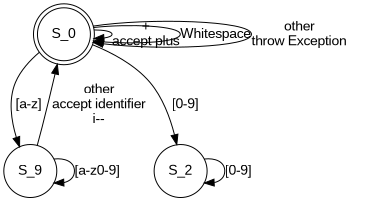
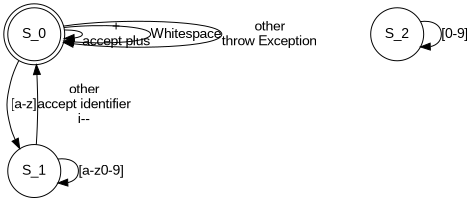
edge "S_0" -> "S_2": removed, label "[0-9]"
node "S_9": label "S_9" -> "S_1"
